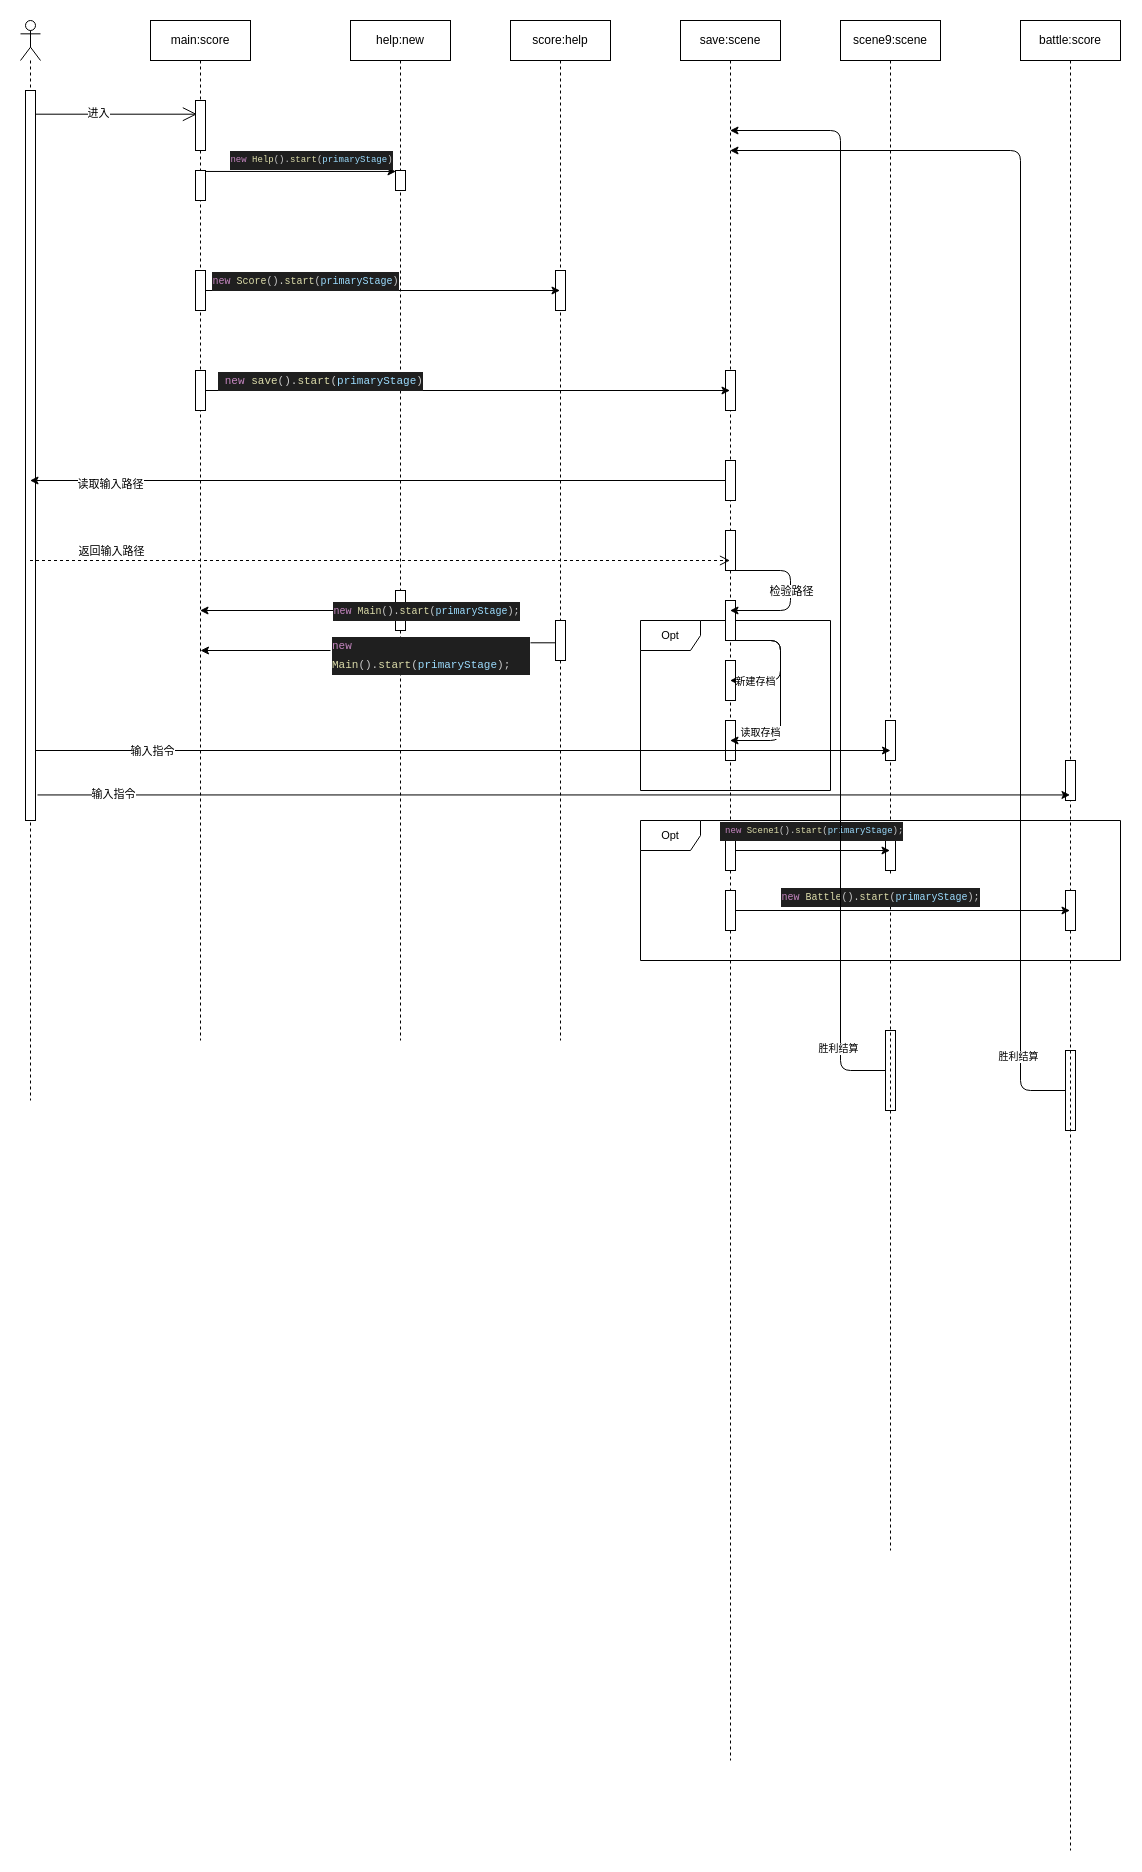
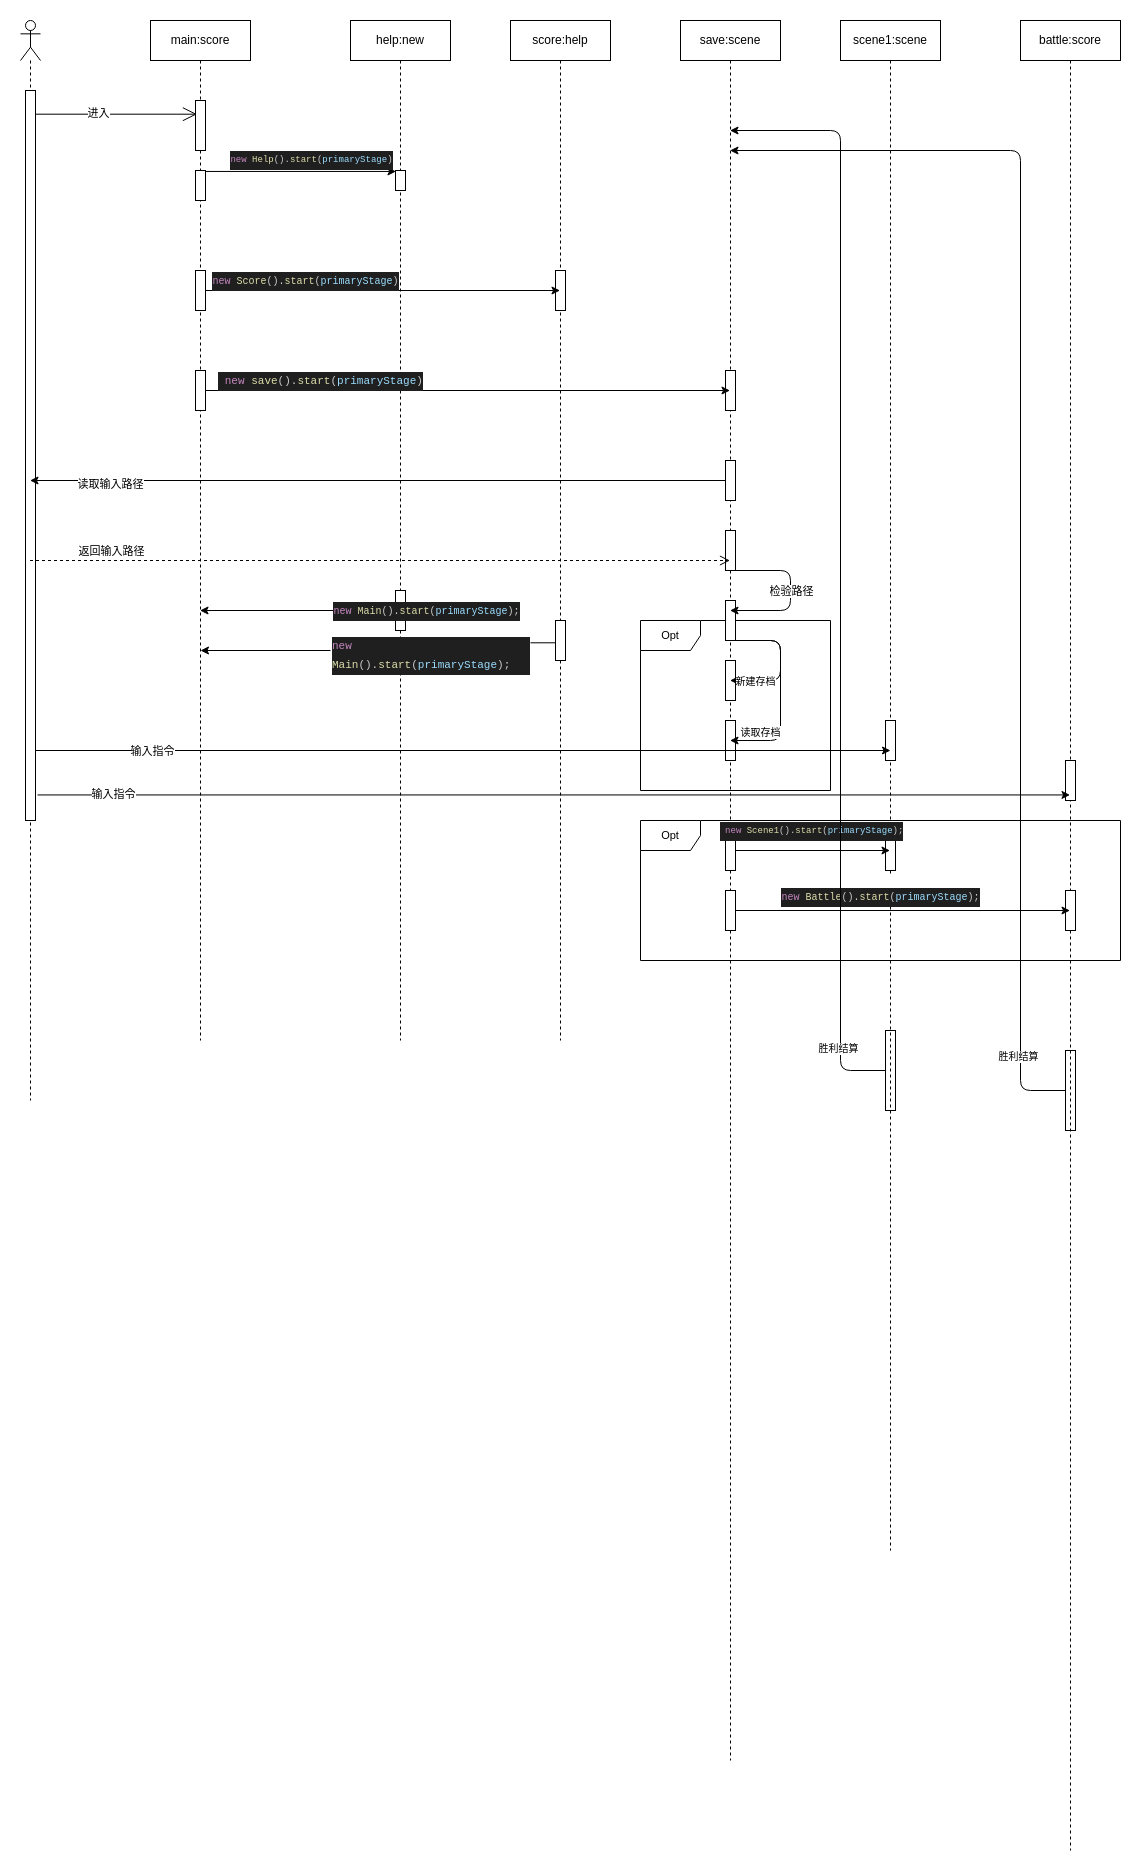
node "scene9:scene": label "scene9:scene" -> "scene1:scene"
